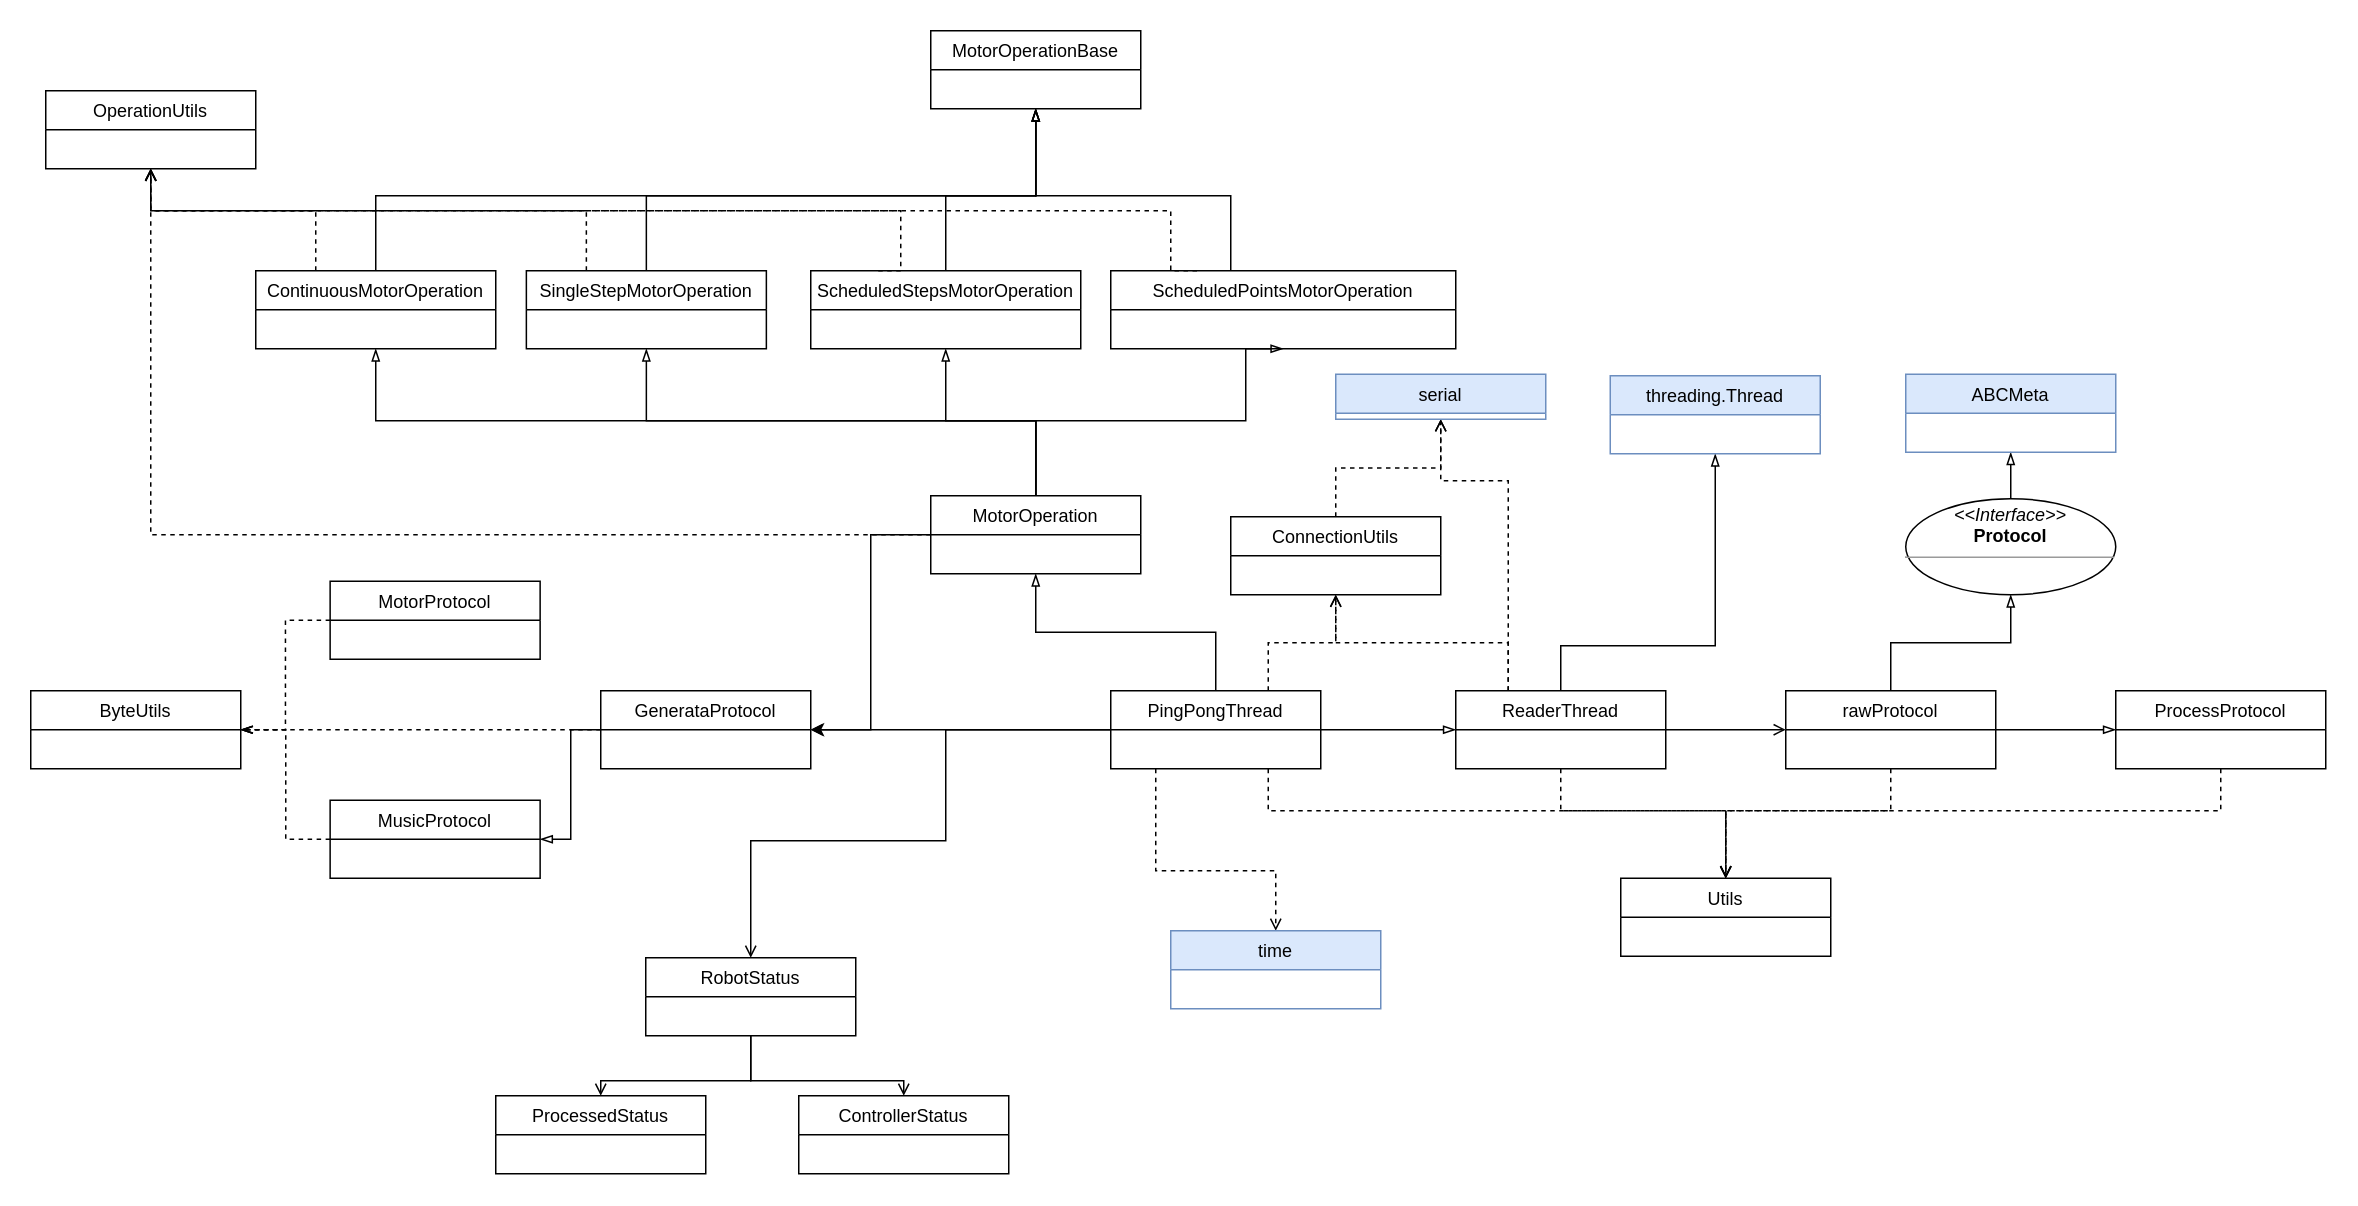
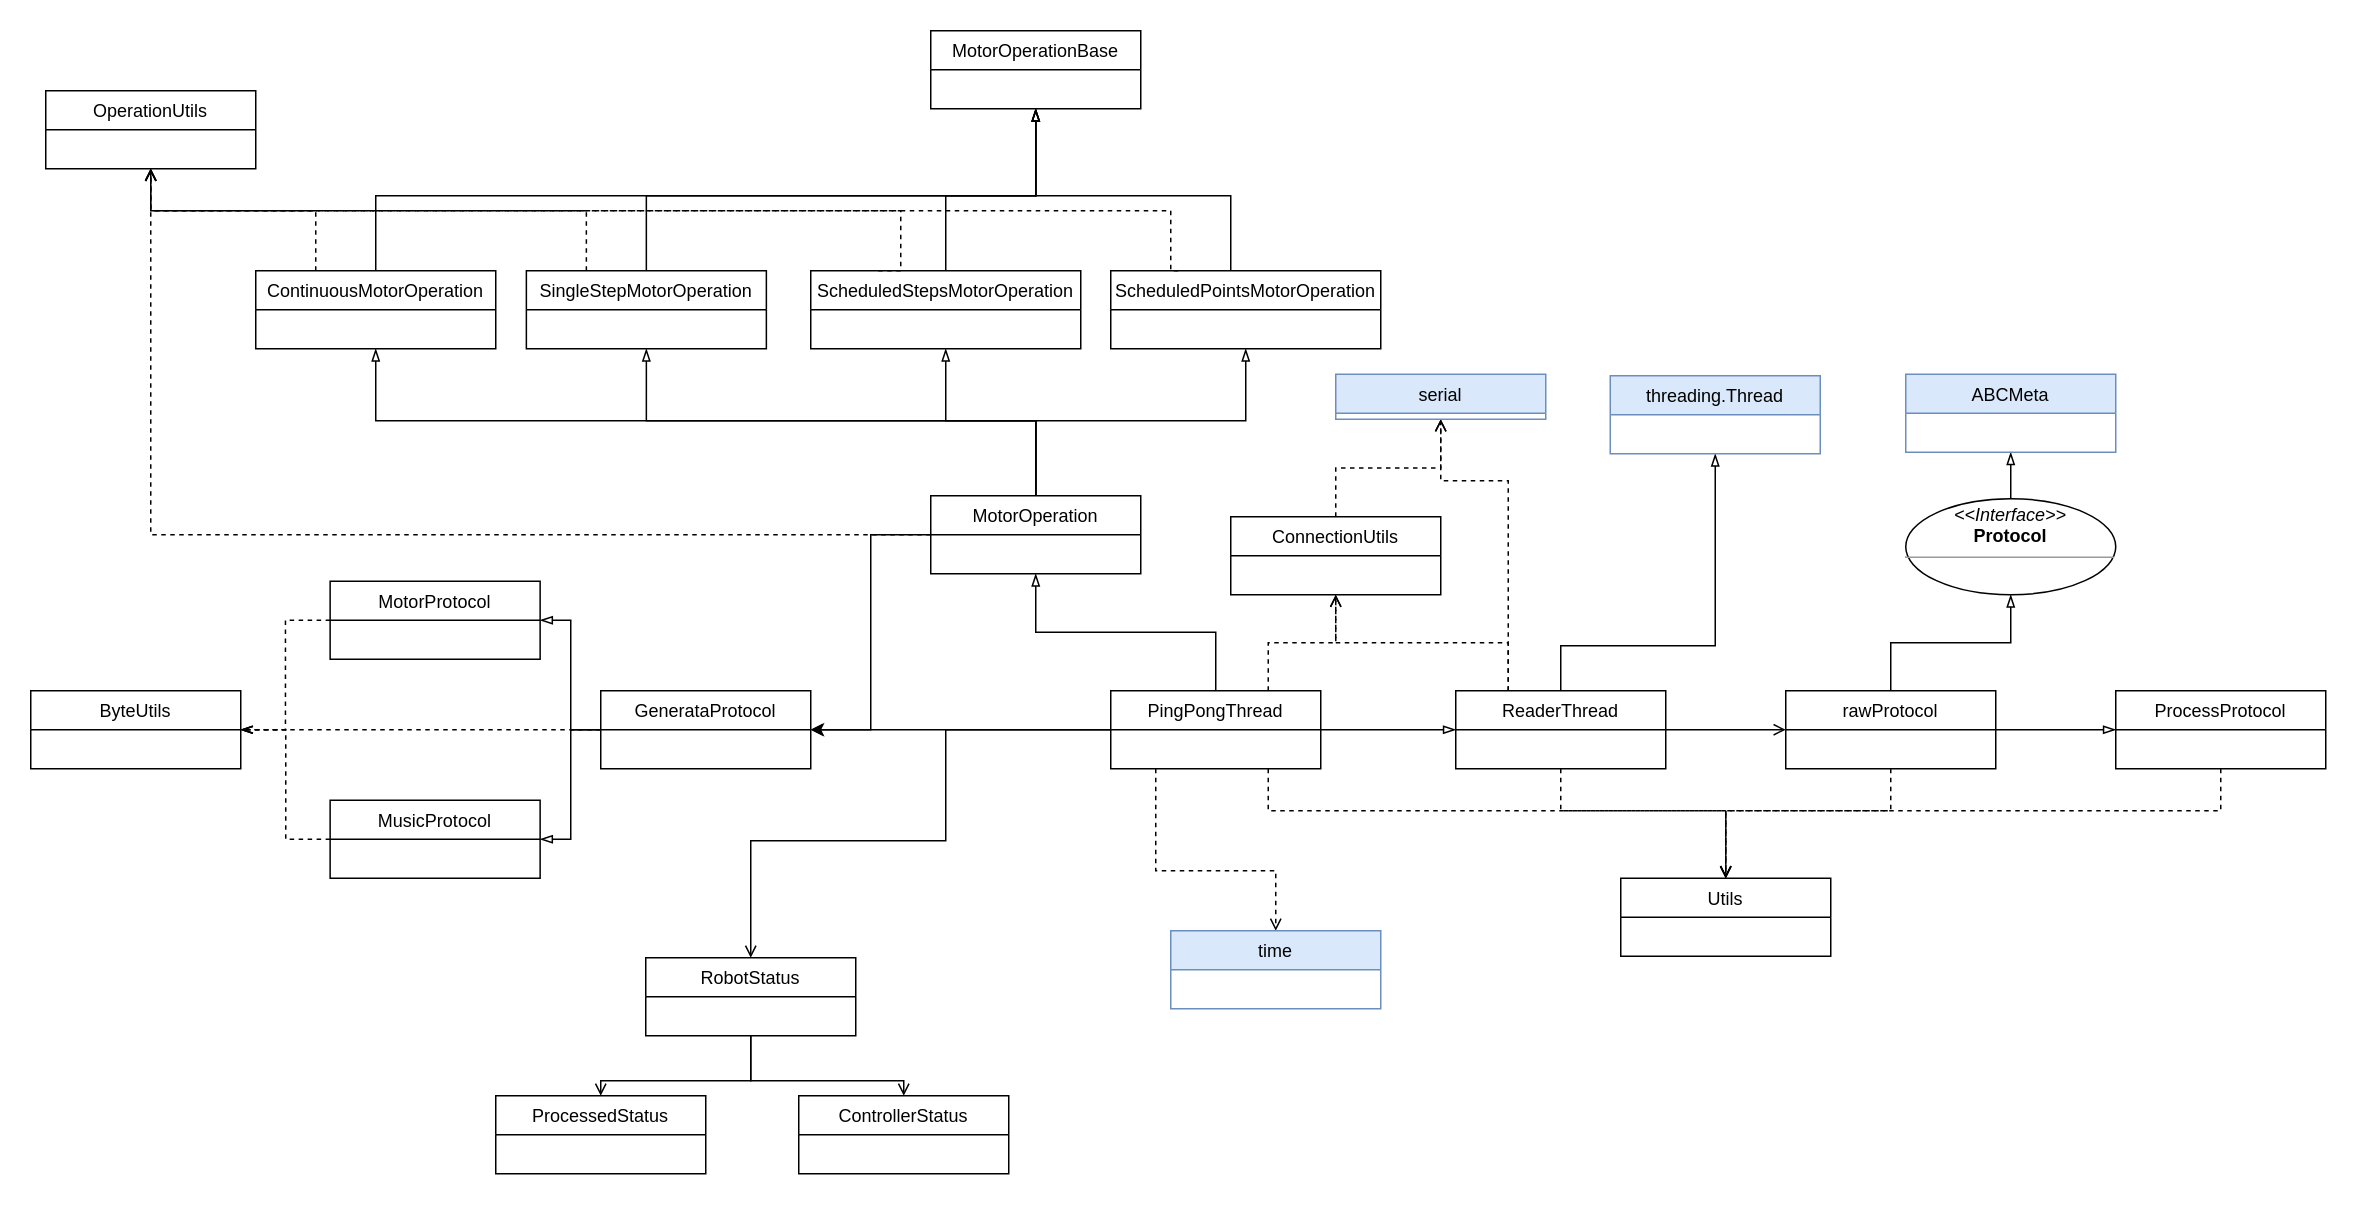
node "ScheduledPointsMotorOperation": size 345x78 -> 270x78
edge "GenerataProtocol" -> "MotorProtocol": added
